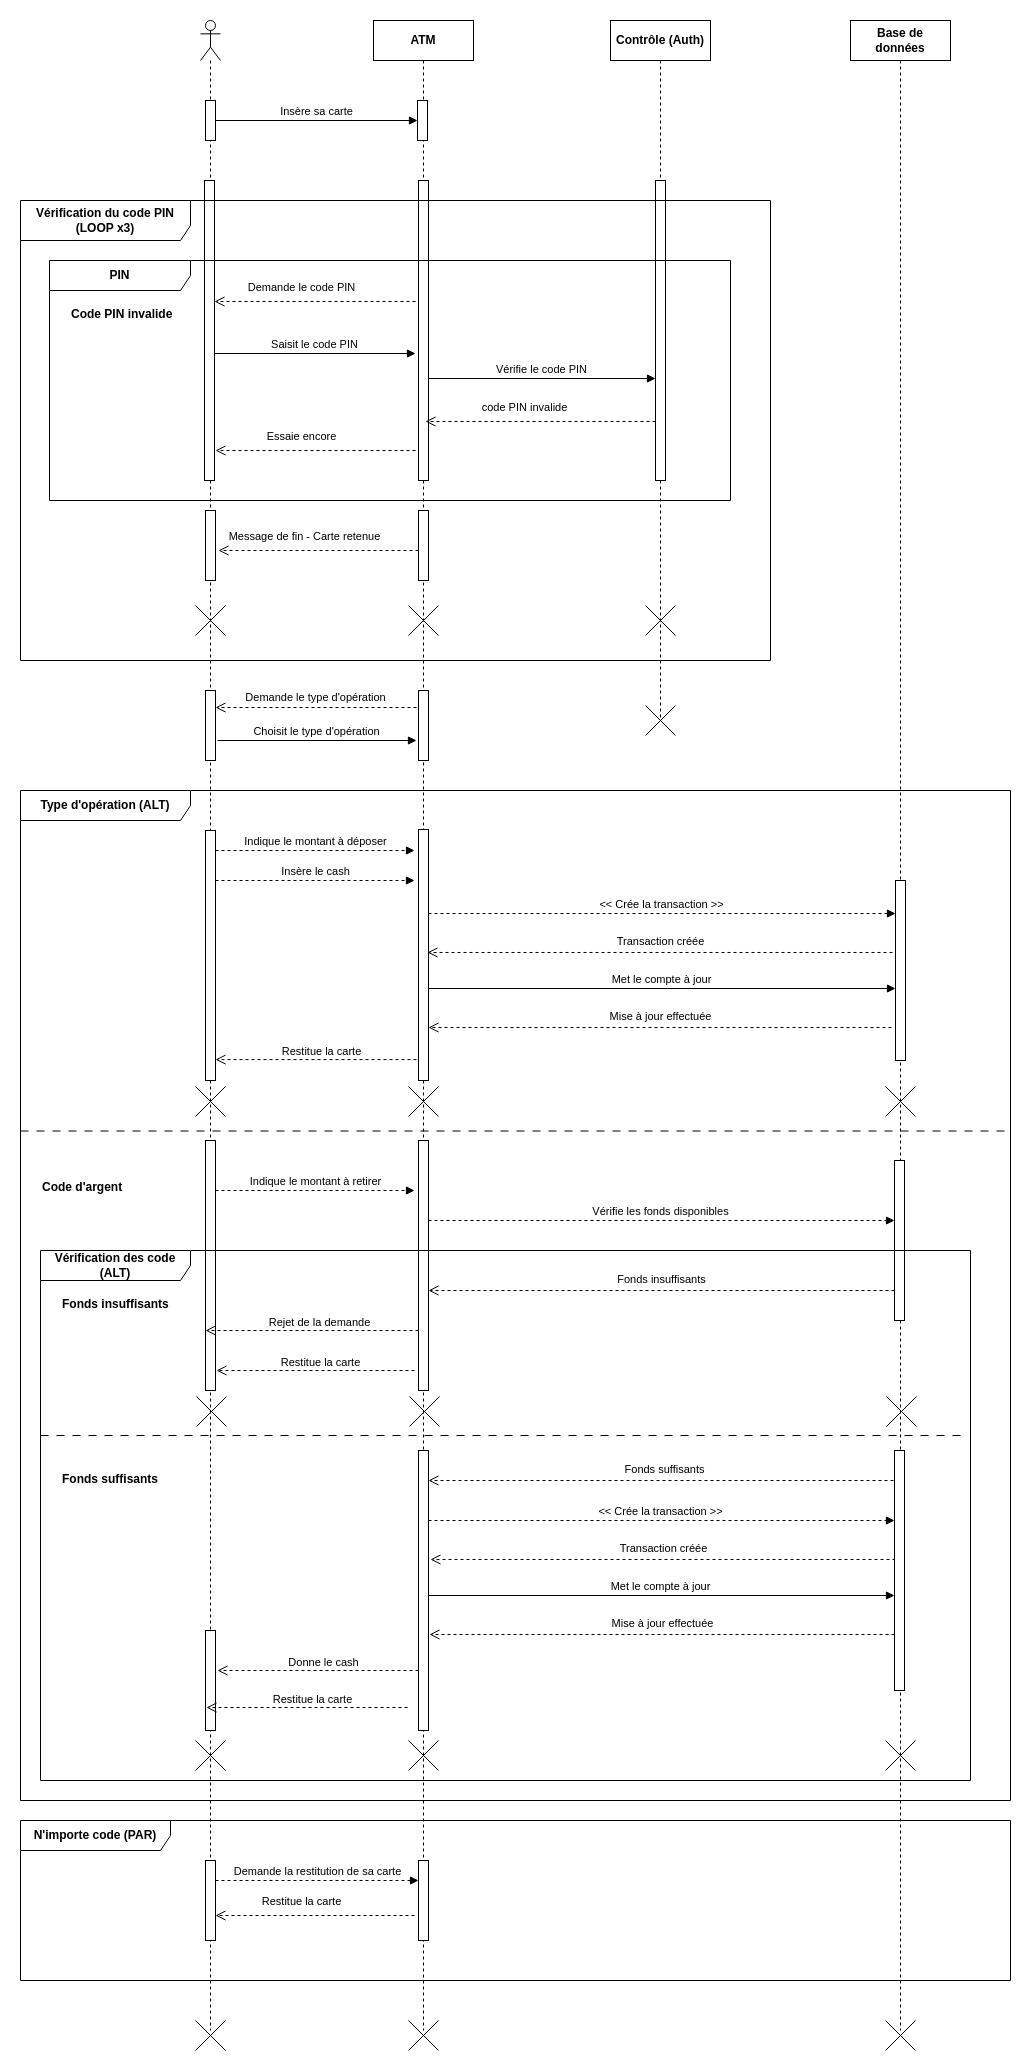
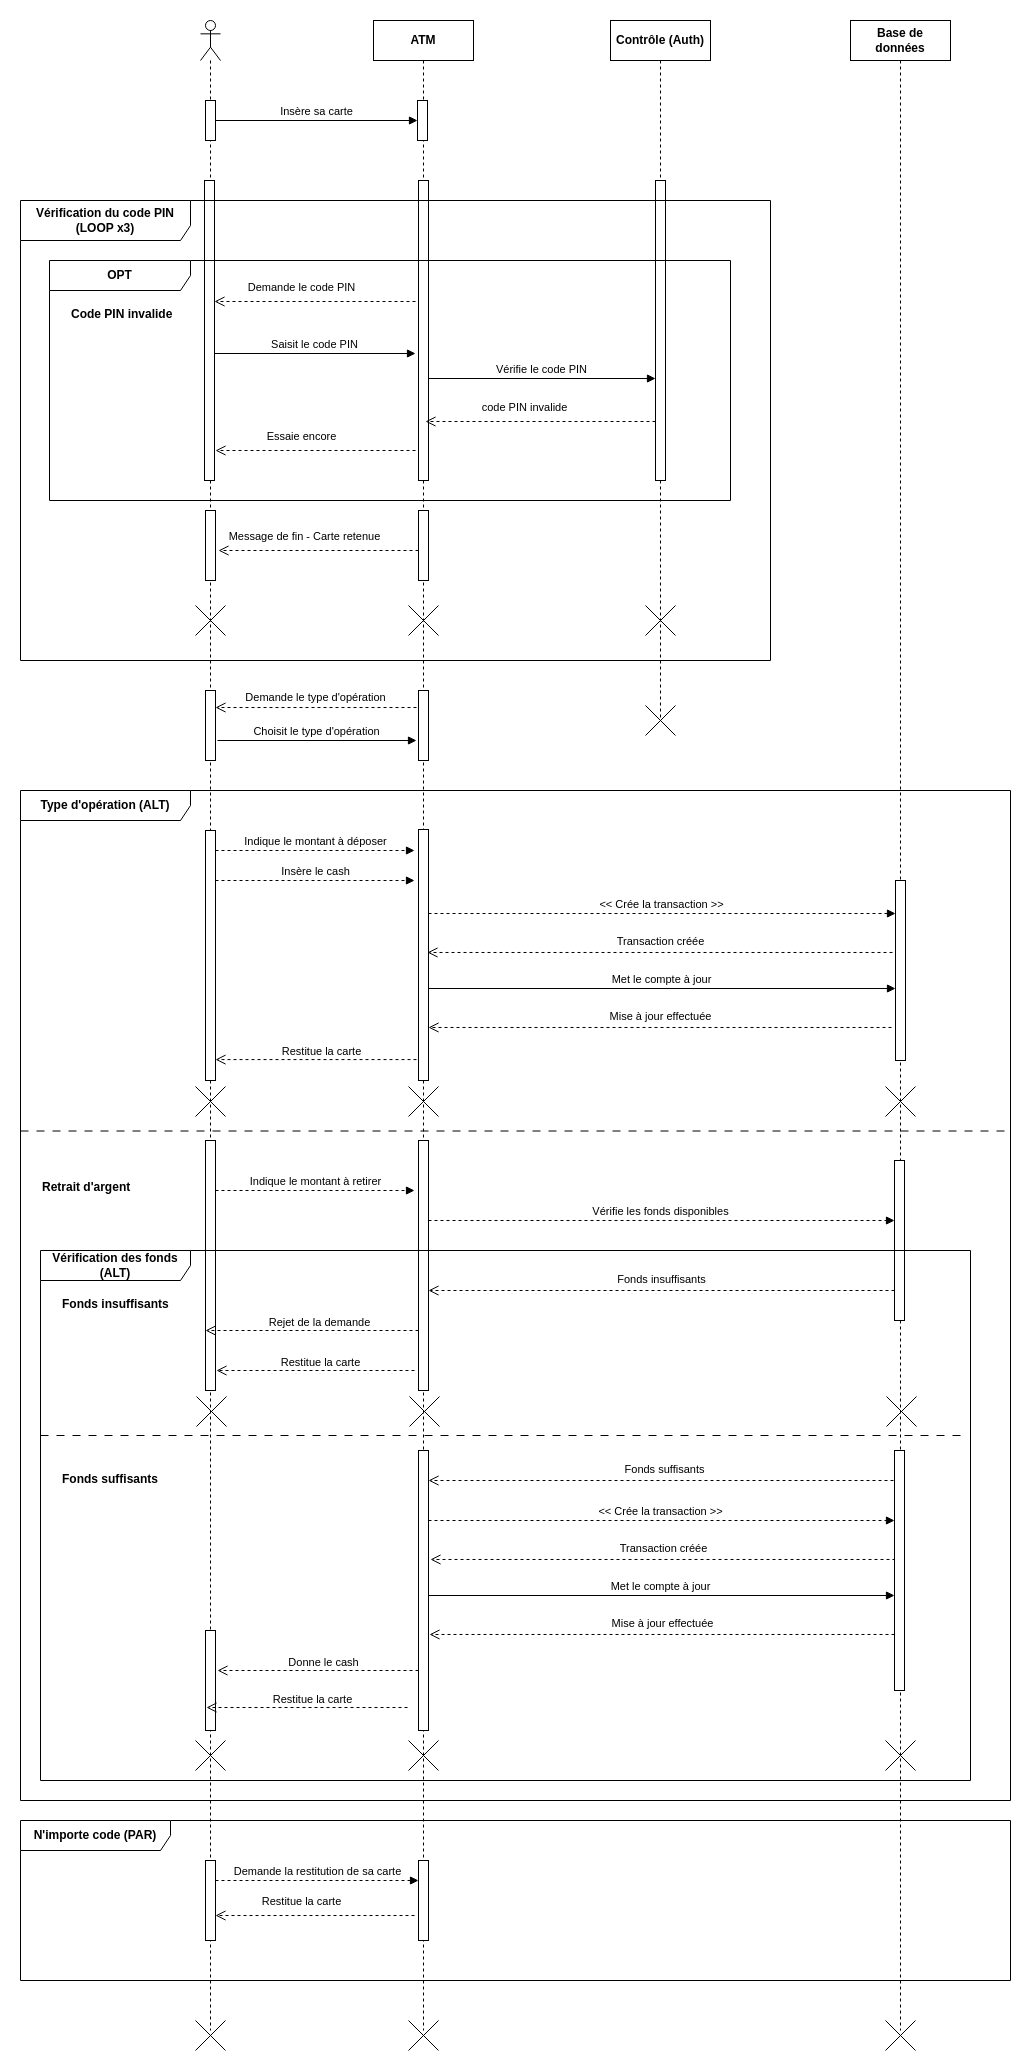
node "PIN": label "PIN" -> "OPT"
node "Code d'argent": label "Code d'argent" -> "Retrait d'argent"
node "Vérification des code (ALT)": label "Vérification des code (ALT)" -> "Vérification des fonds (ALT)"
